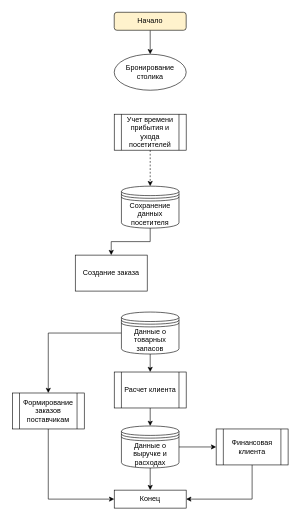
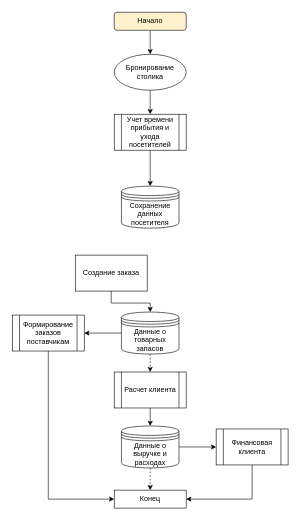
edge "Бронирование столика" -> "Учет времени прибытия и ухода посетителей": added
edge "Учет времени прибытия и ухода посетителей" -> "Сохранение данных посетителя": style dashed -> solid
edge "Сохранение данных посетителя" -> "Создание заказа": removed
edge "Создание заказа" -> "Данные о товарных запасов": added
edge "Данные о товарных запасов" -> "Расчет клиента": style solid -> dashed
node "Формирование заказов поставчикам": moved (48, 411) -> (48, 333)
edge "Данные о выручке и расходах" -> "Конец": style solid -> dashed
